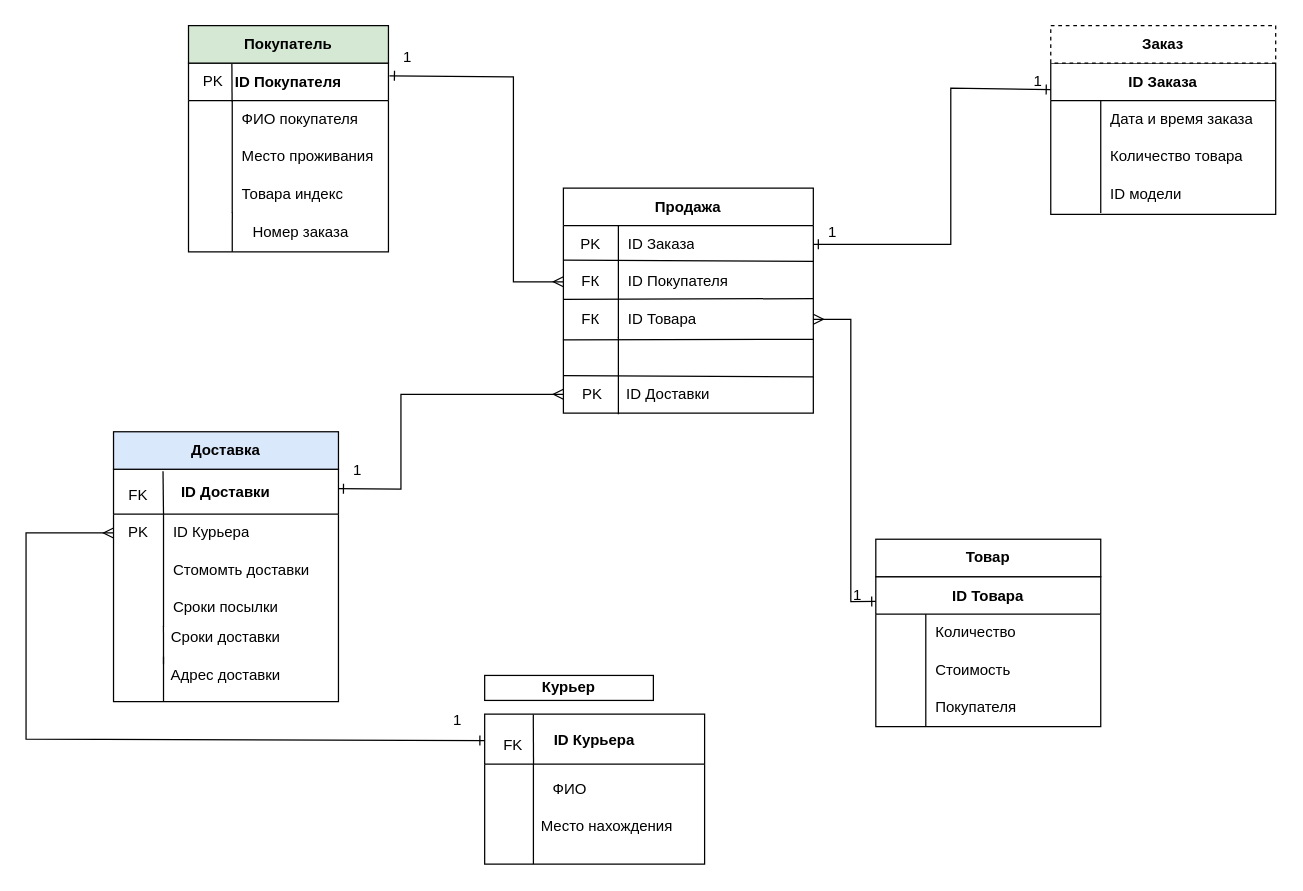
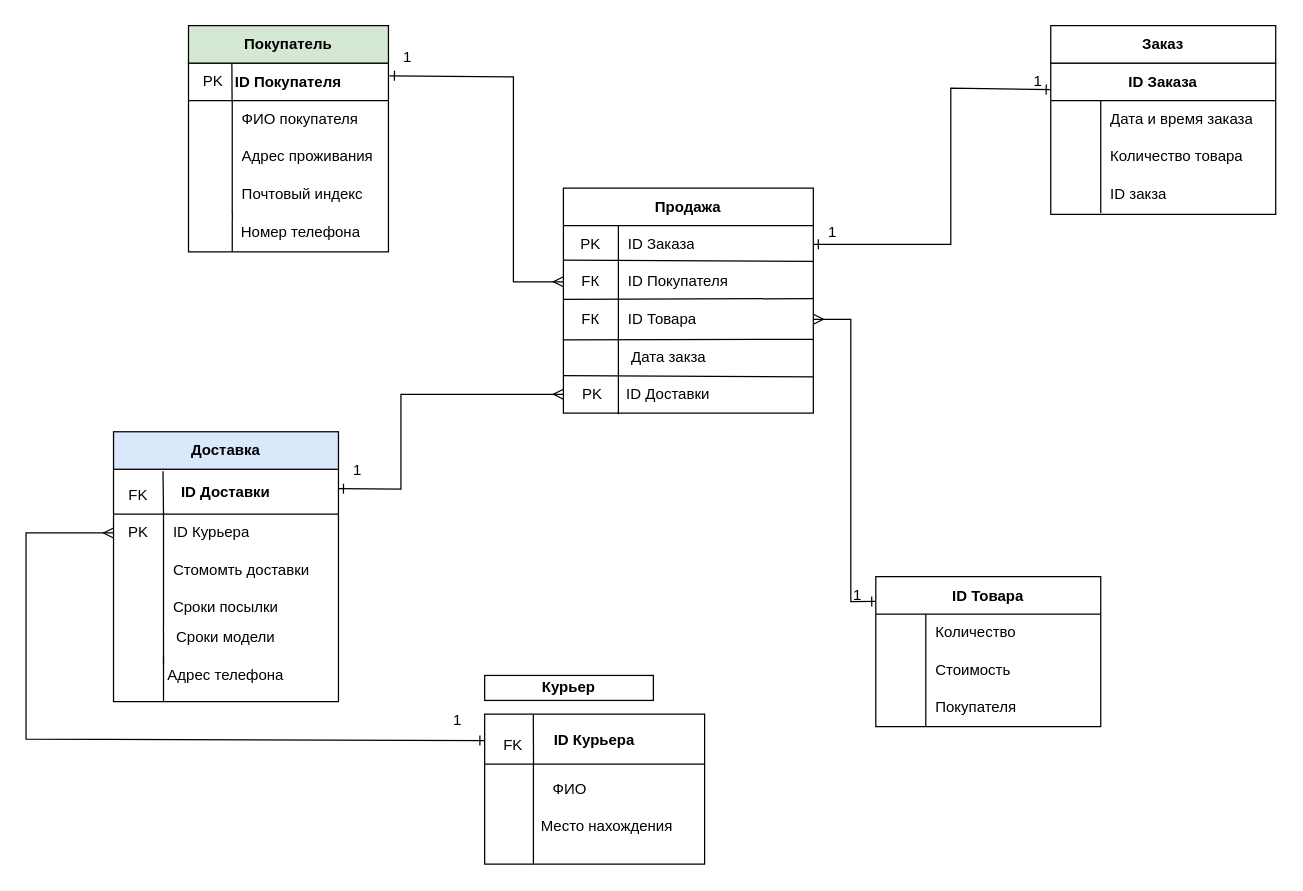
node "Заказ": style dashed -> solid
node "Место проживания": label "Место проживания" -> "Адрес проживания"
node "Товара индекс": label "Товара индекс" -> "Почтовый индекс"
node "ID модели": label "ID модели" -> "ID закза"
node "Номер заказа": label "Номер заказа" -> "Номер телефона"
node "Дата закза": added
node "Товар": removed
node "Сроки доставки": label "Сроки доставки" -> "Сроки модели"
node "Адрес доставки": label "Адрес доставки" -> "Адрес телефона"
